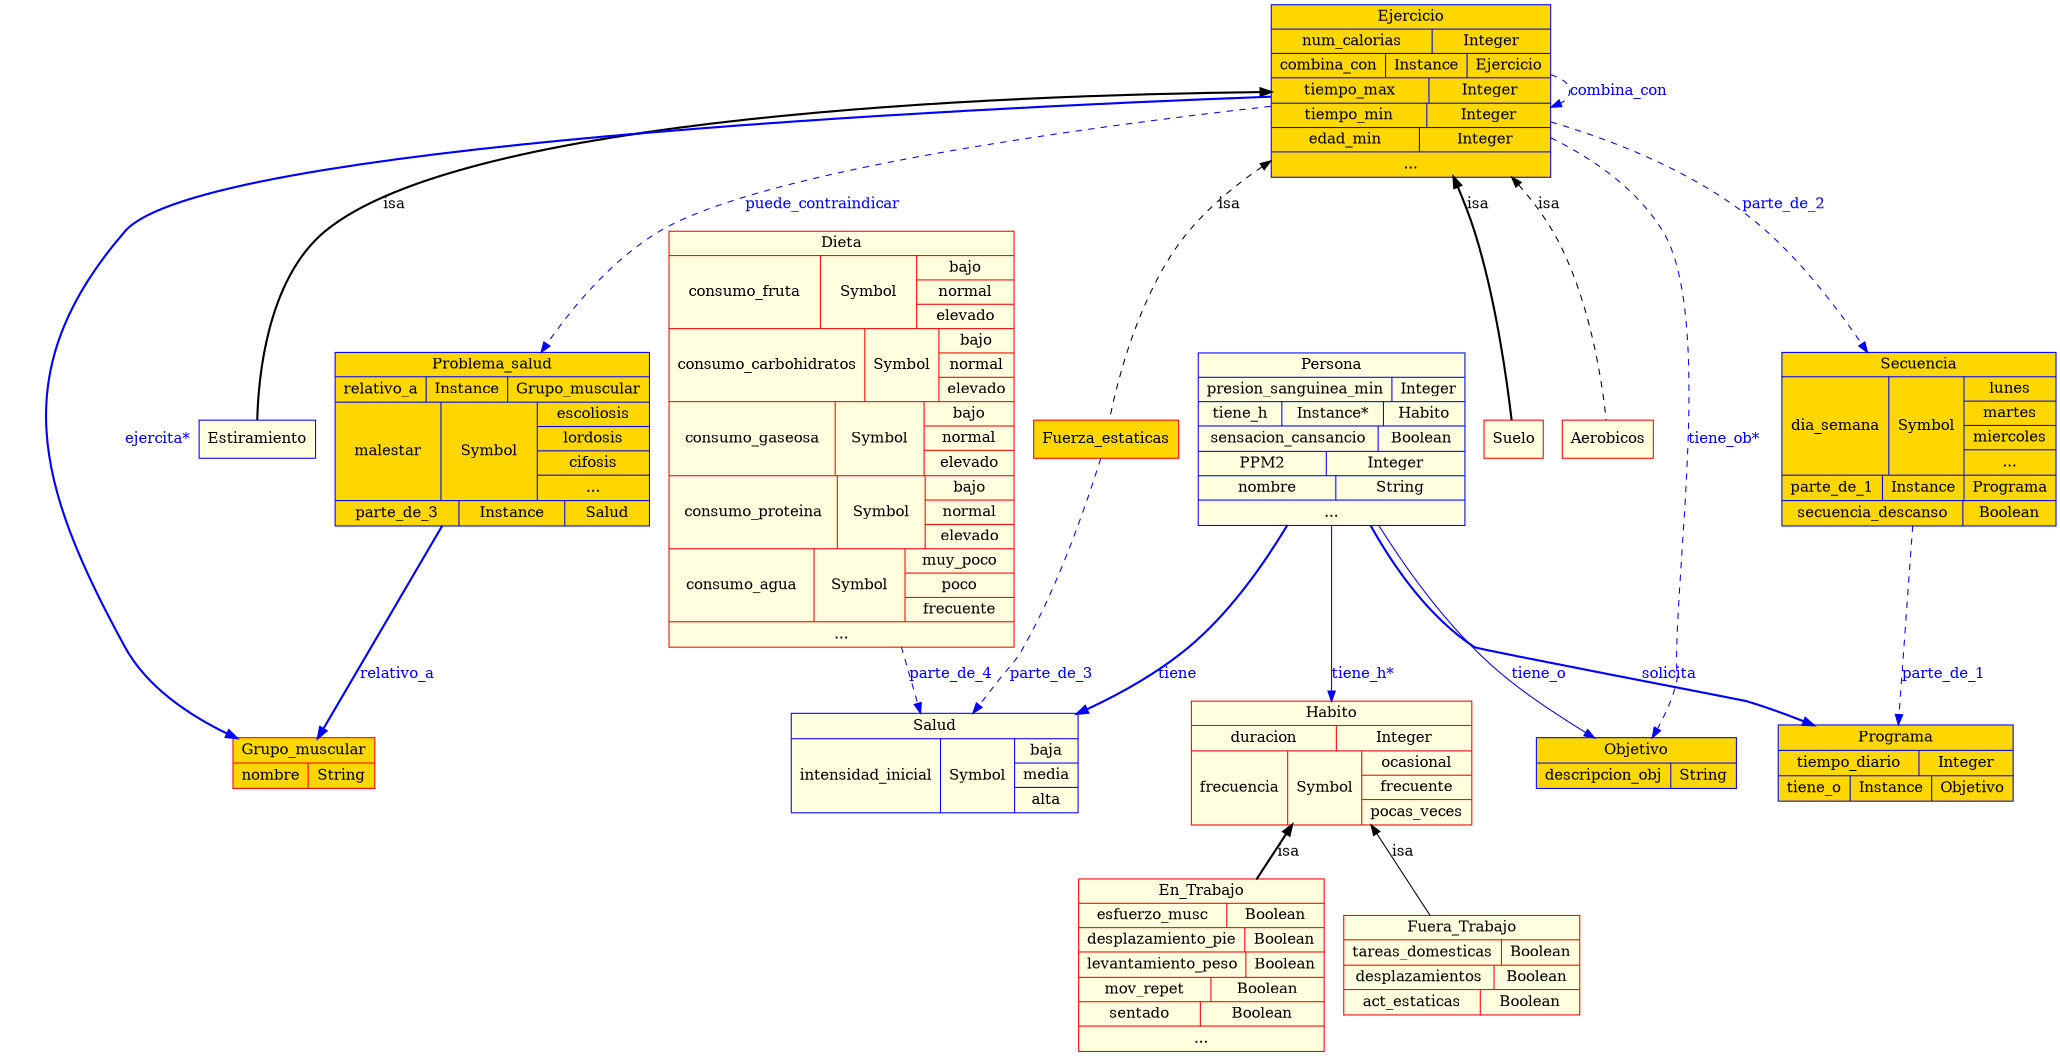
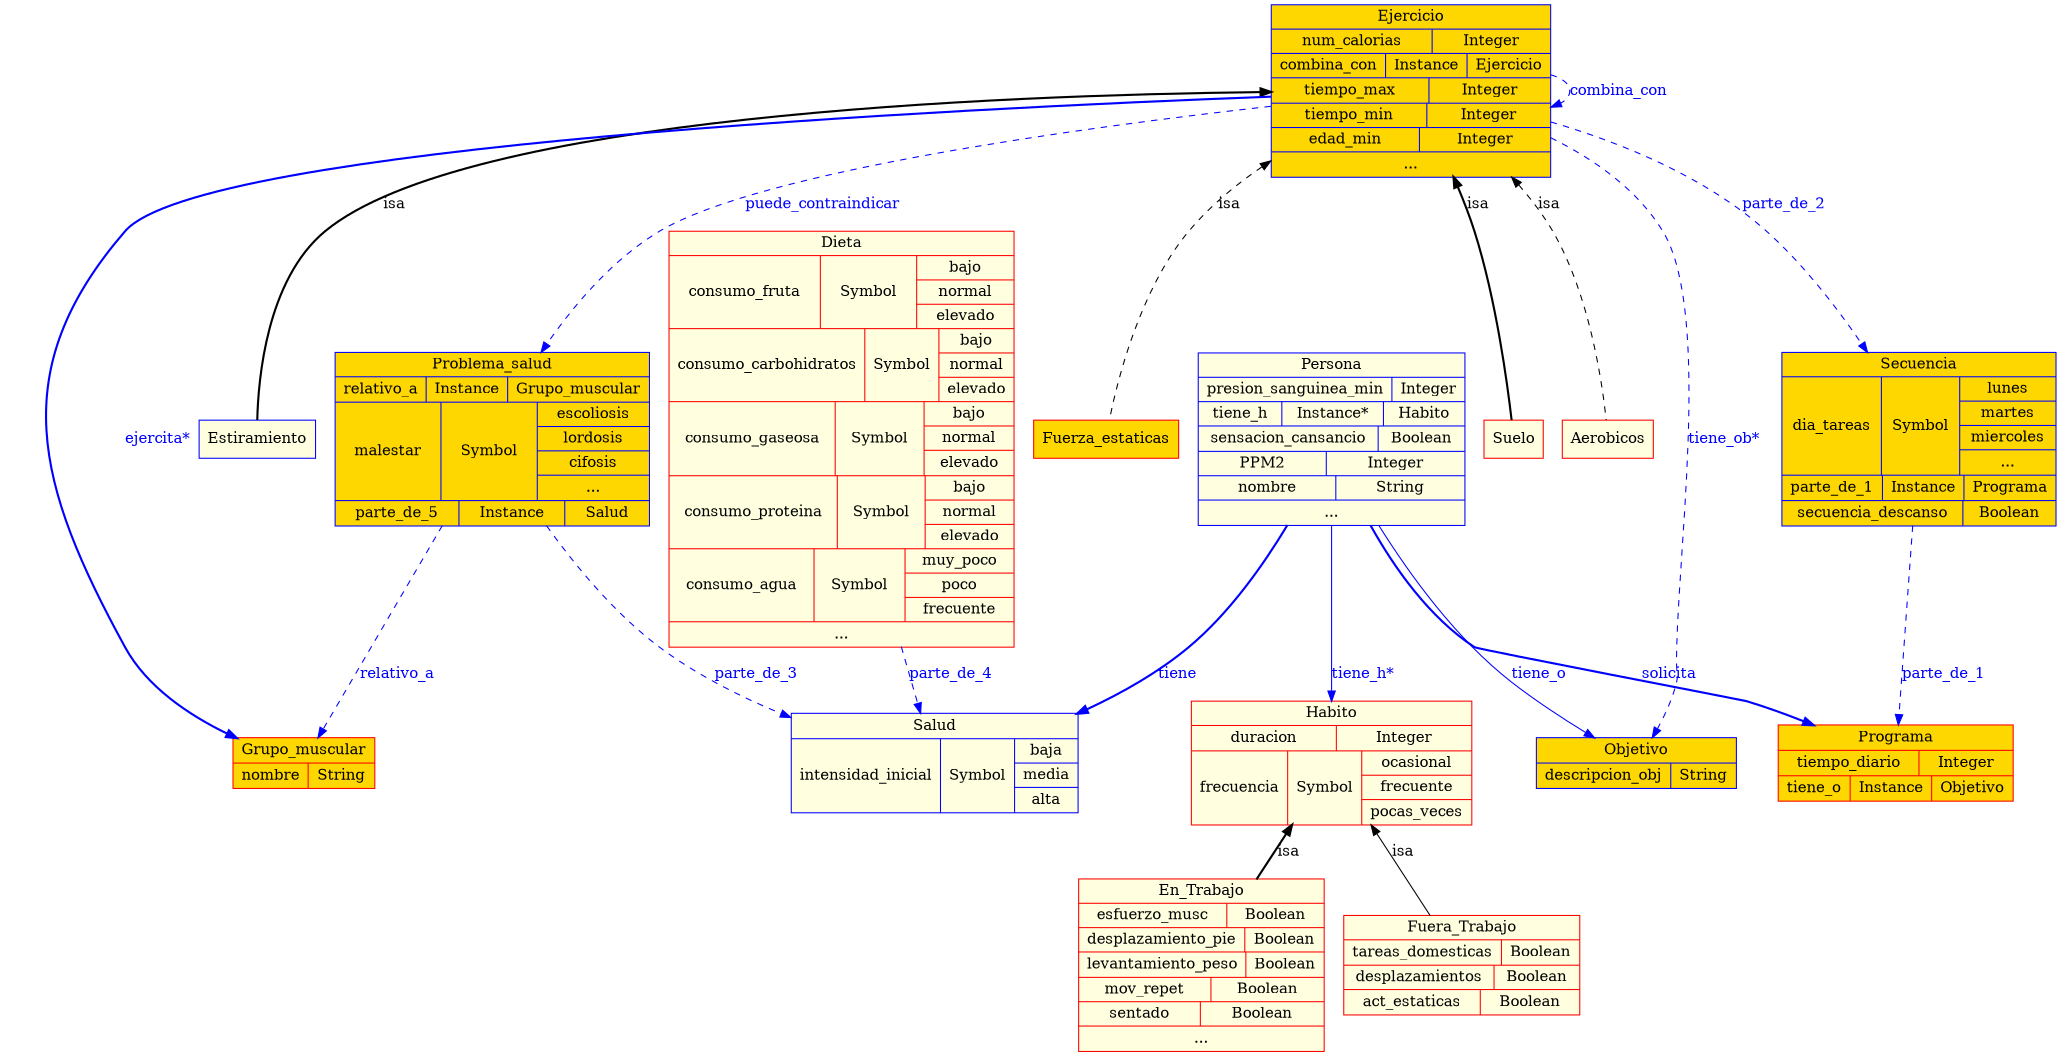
node "Secuencia": text "dia_semana" -> "dia_tareas"
node "Problema_salud": text "parte_de_3" -> "parte_de_5"
edge "Fuerza_estaticas" -> "Salud": now "Problema_salud" -> "Salud"
edge "Problema_salud" -> "Grupo_muscular": style bold -> dashed
node "Programa": color blue -> red
